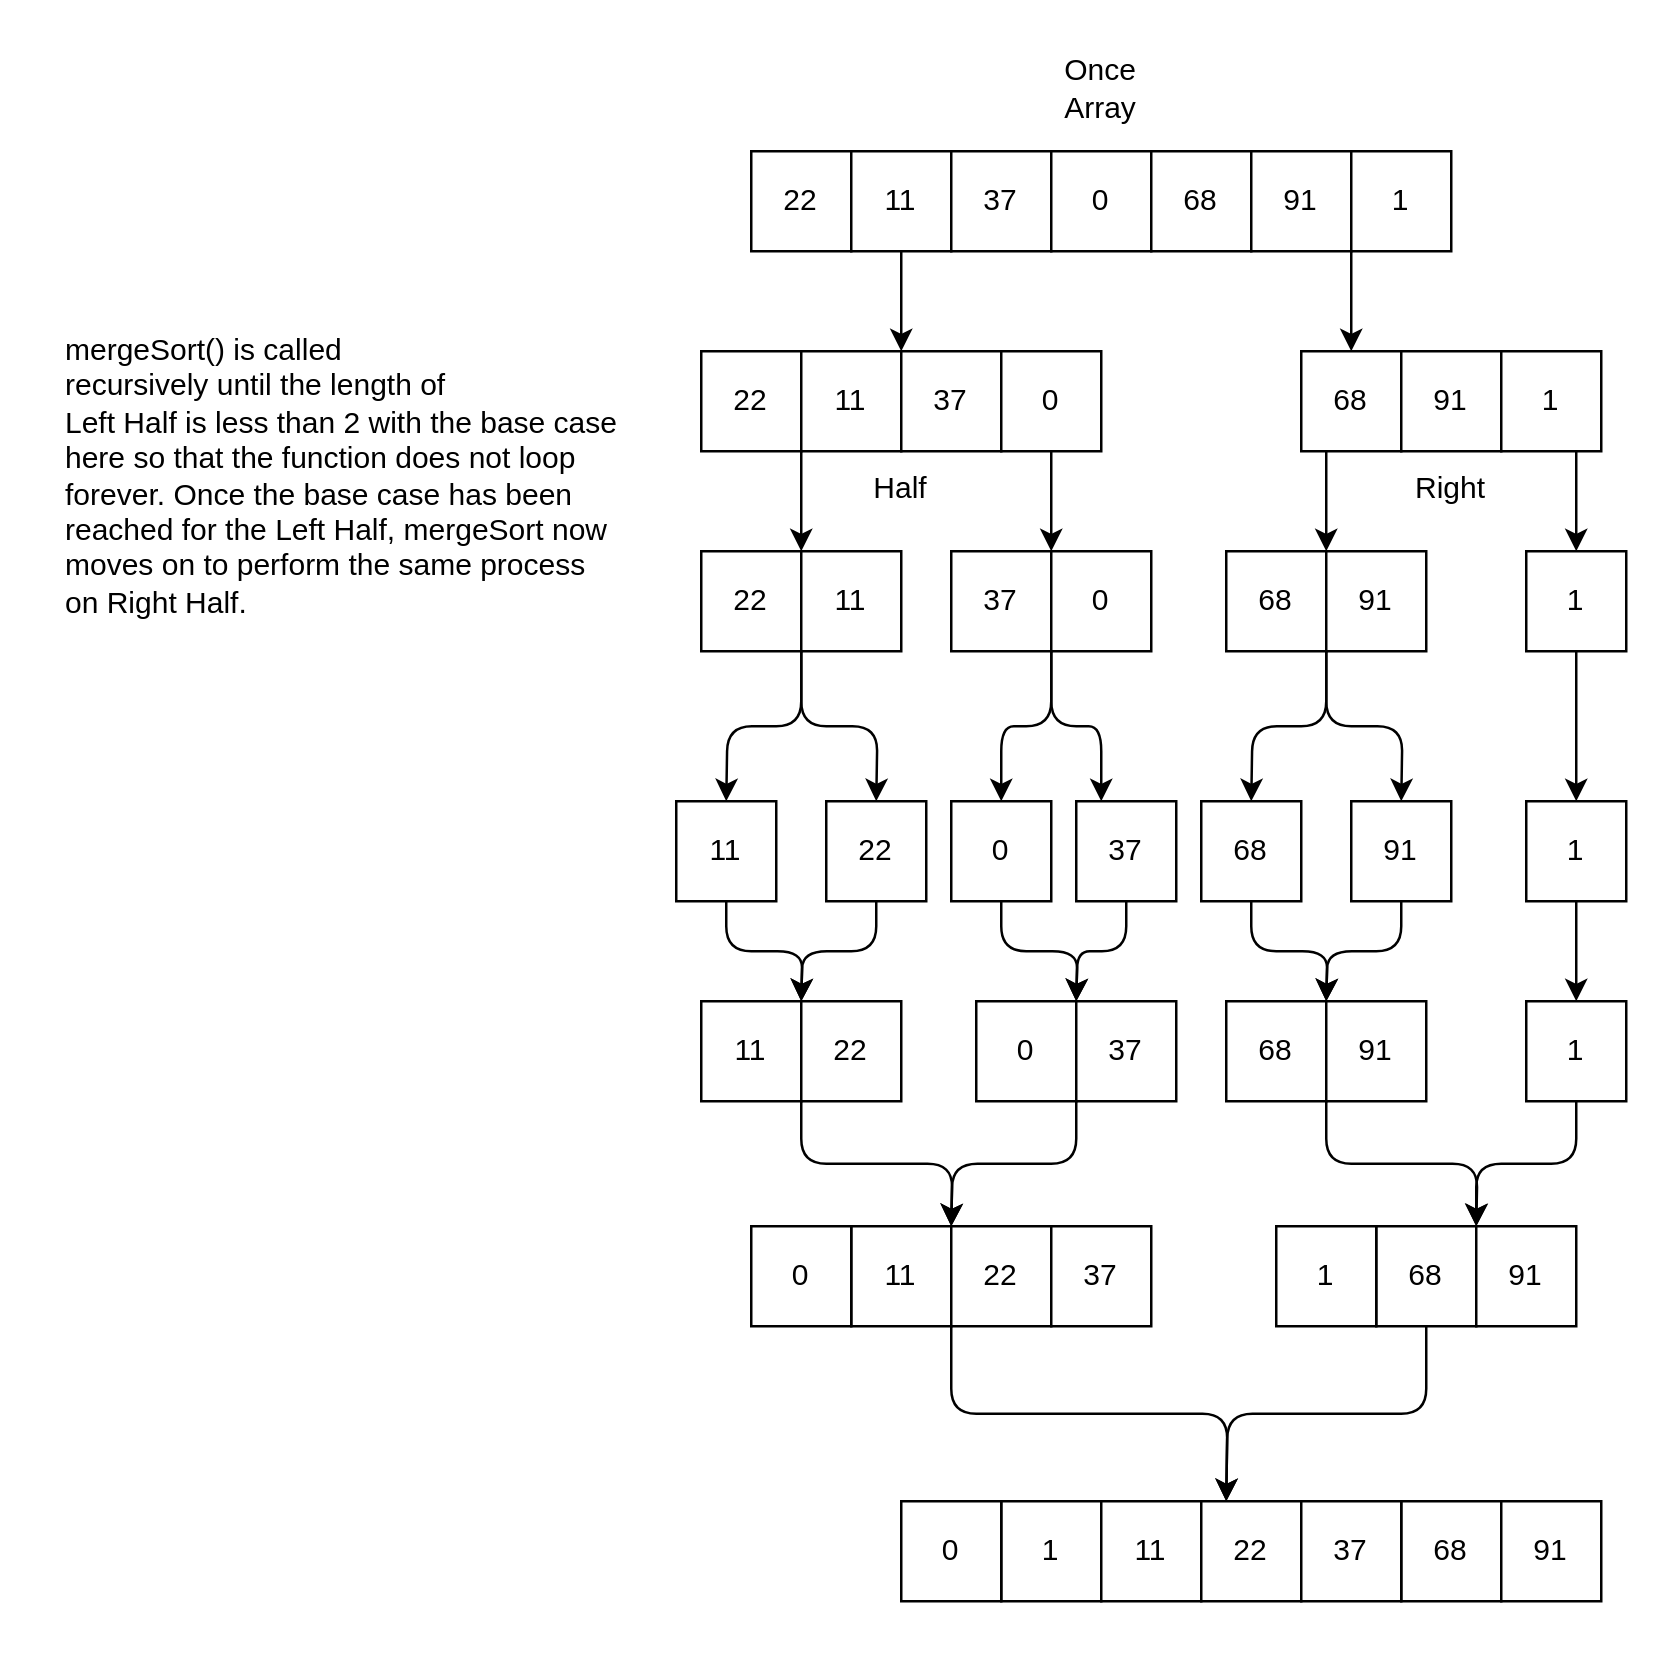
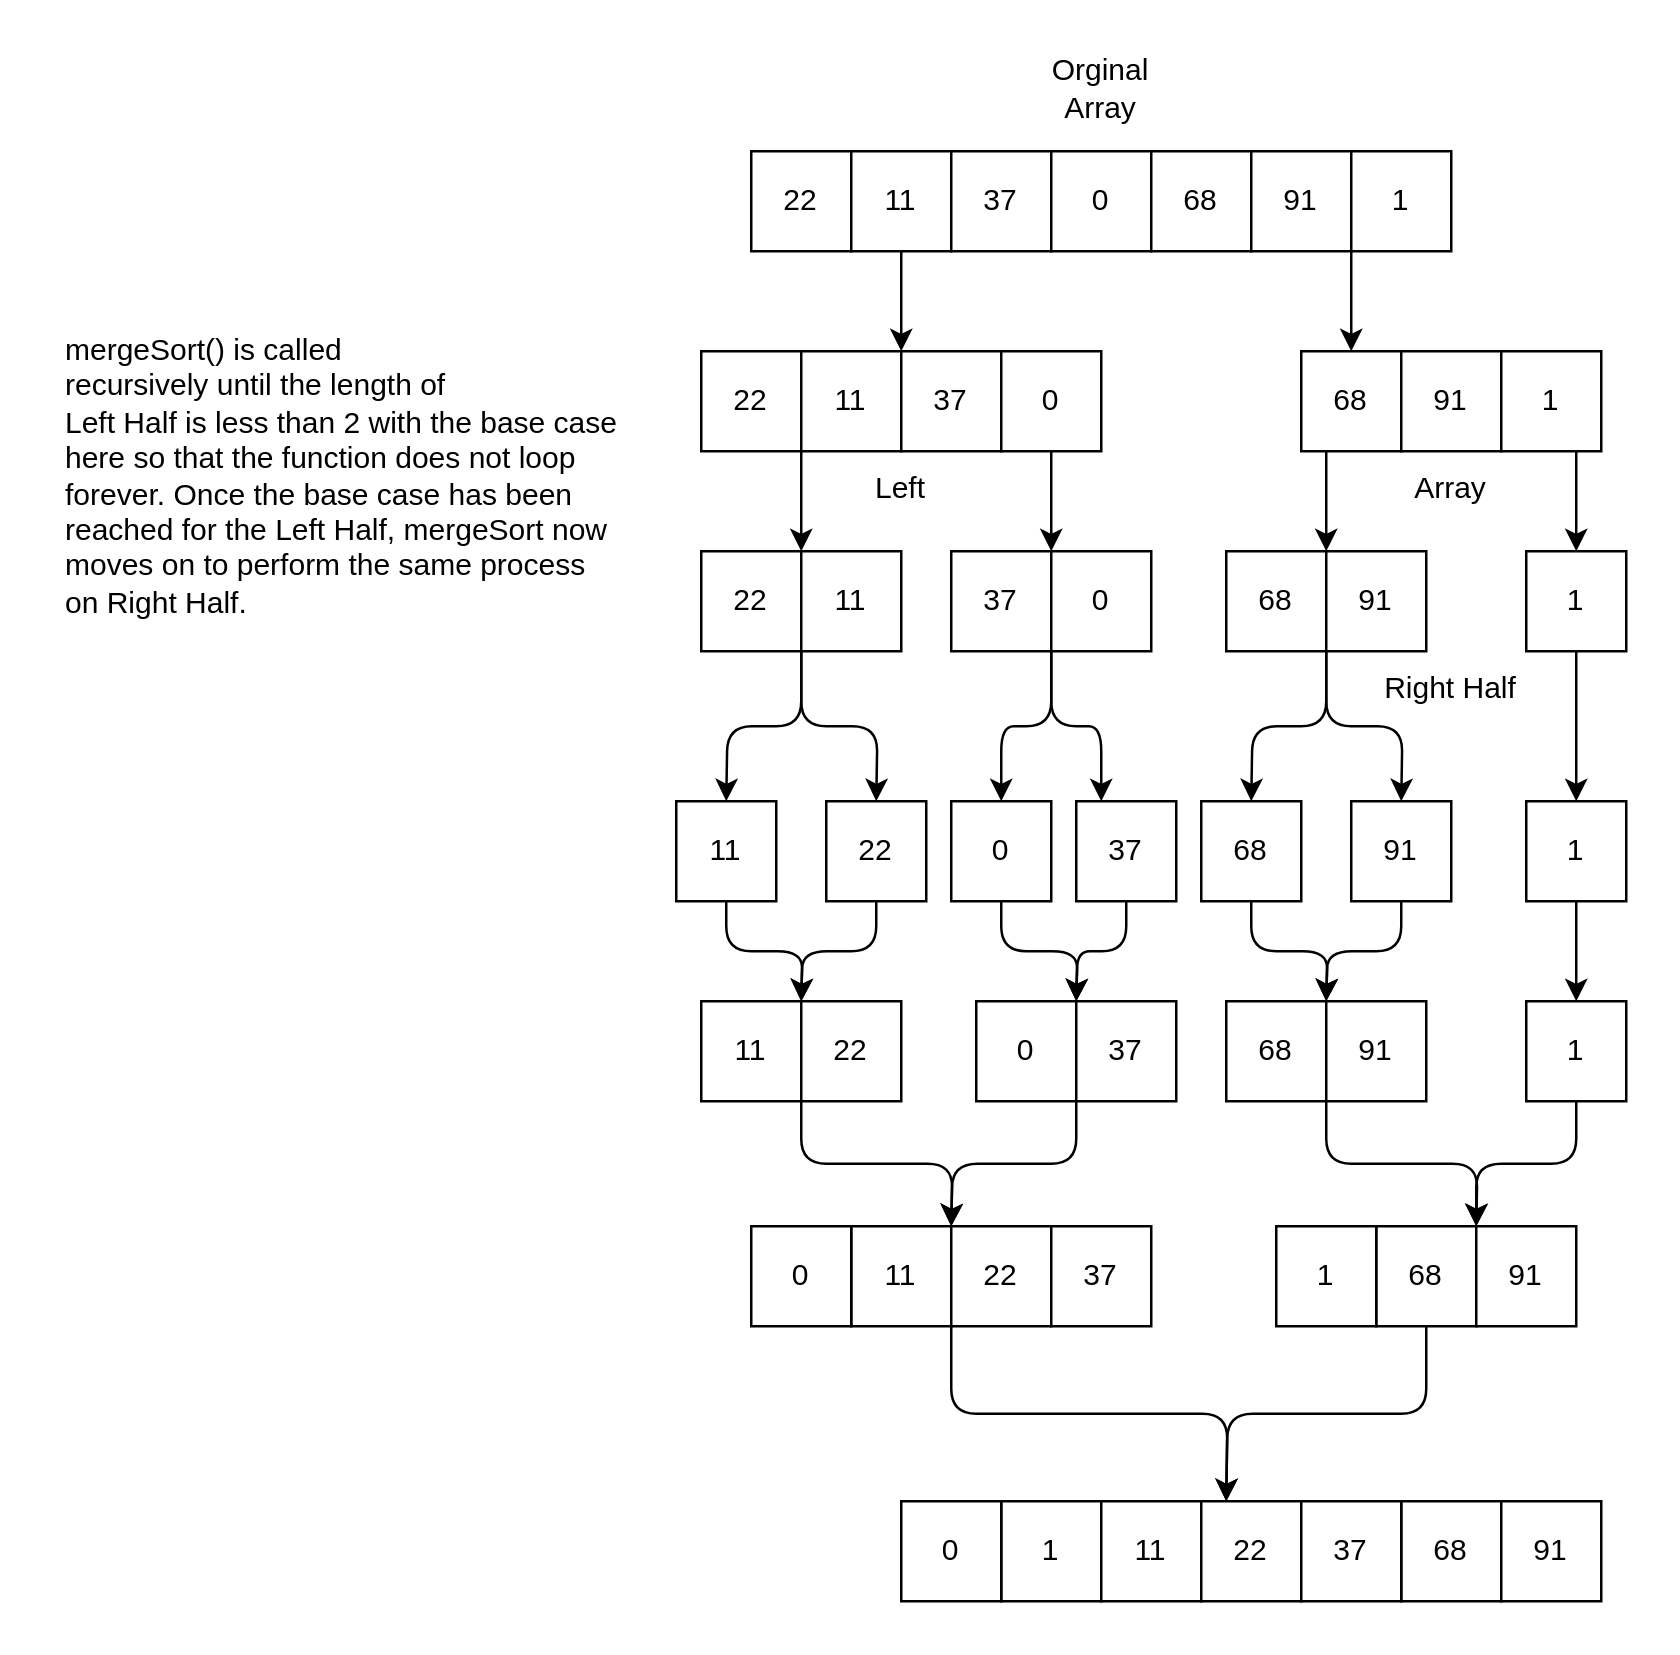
node "Once Array": label "Once Array" -> "Orginal Array"
node "Half": label "Half" -> "Left"
node "Right": label "Right" -> "Array"
node "Right Half": added
